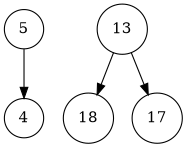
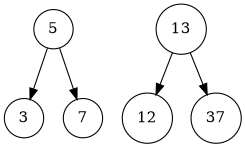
node "3": added
node "4": label "4" -> "7"
node "18": label "18" -> "12"
node "17": label "17" -> "37"
